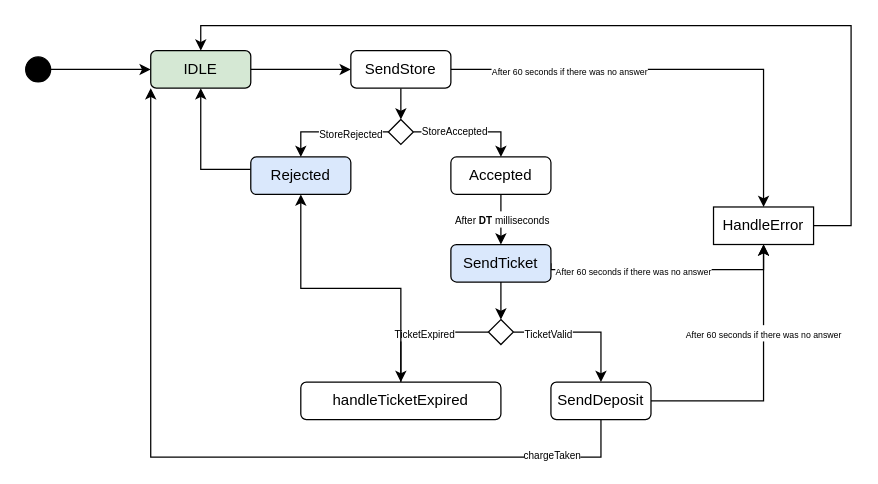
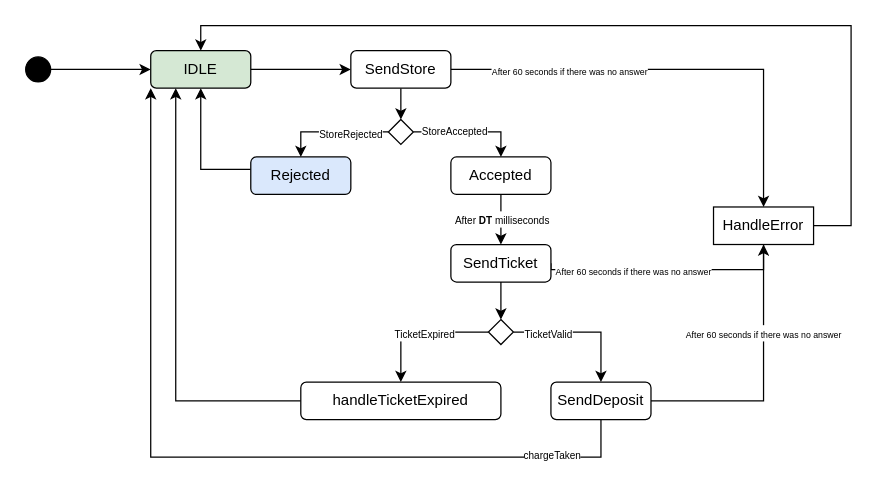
node "SendTicket": fillcolor #dae8fc -> #ffffff
edge "SendTicket" -> "HandleError": arrowhead classic -> none
edge "handleTicketExpired" -> "Rejected": now "handleTicketExpired" -> "IDLE"
